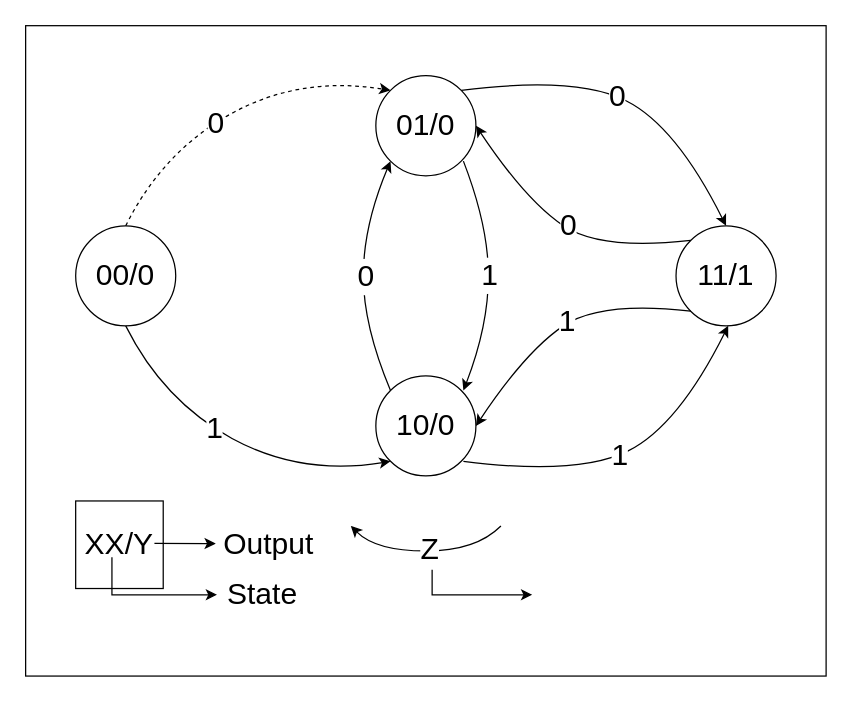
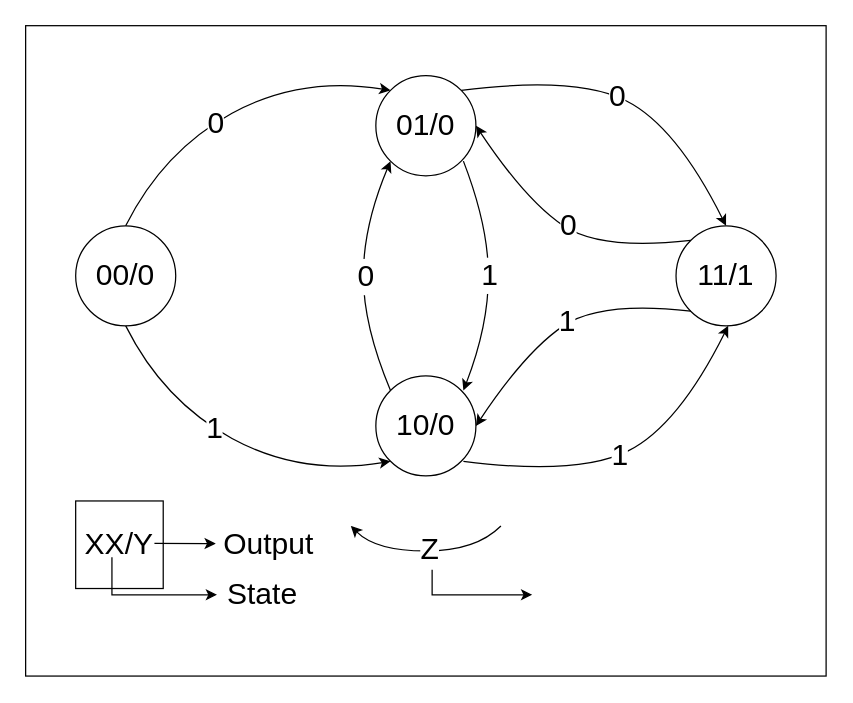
edge "00/0" -> "01/0": style dashed -> solid
